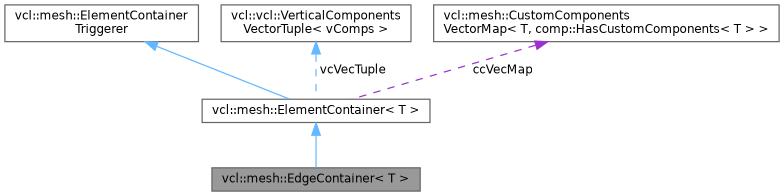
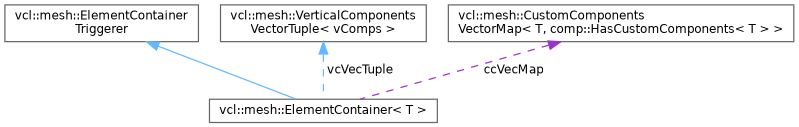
node "vcl::vcl::VerticalComponents VectorTuple< vComps >": label "vcl::vcl::VerticalComponents VectorTuple< vComps >" -> "vcl::mesh::VerticalComponents VectorTuple< vComps >"
node "vcl::mesh::EdgeContainer< T >": removed
